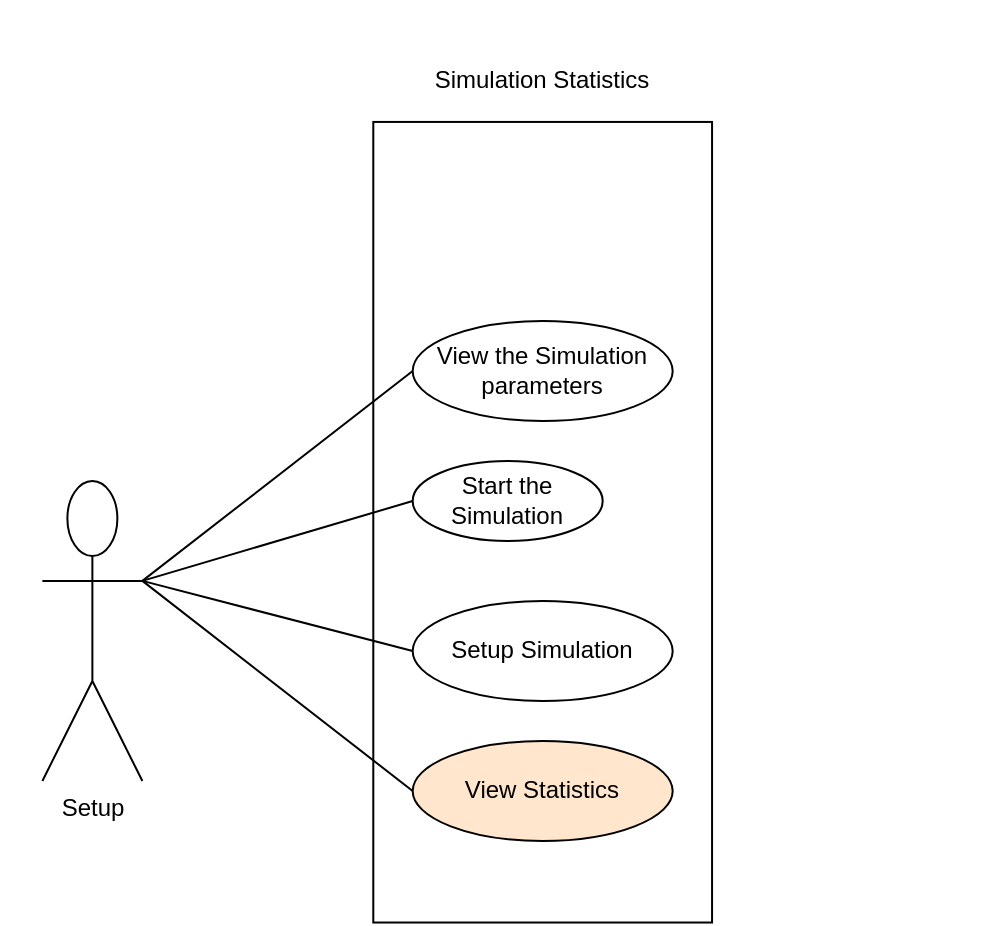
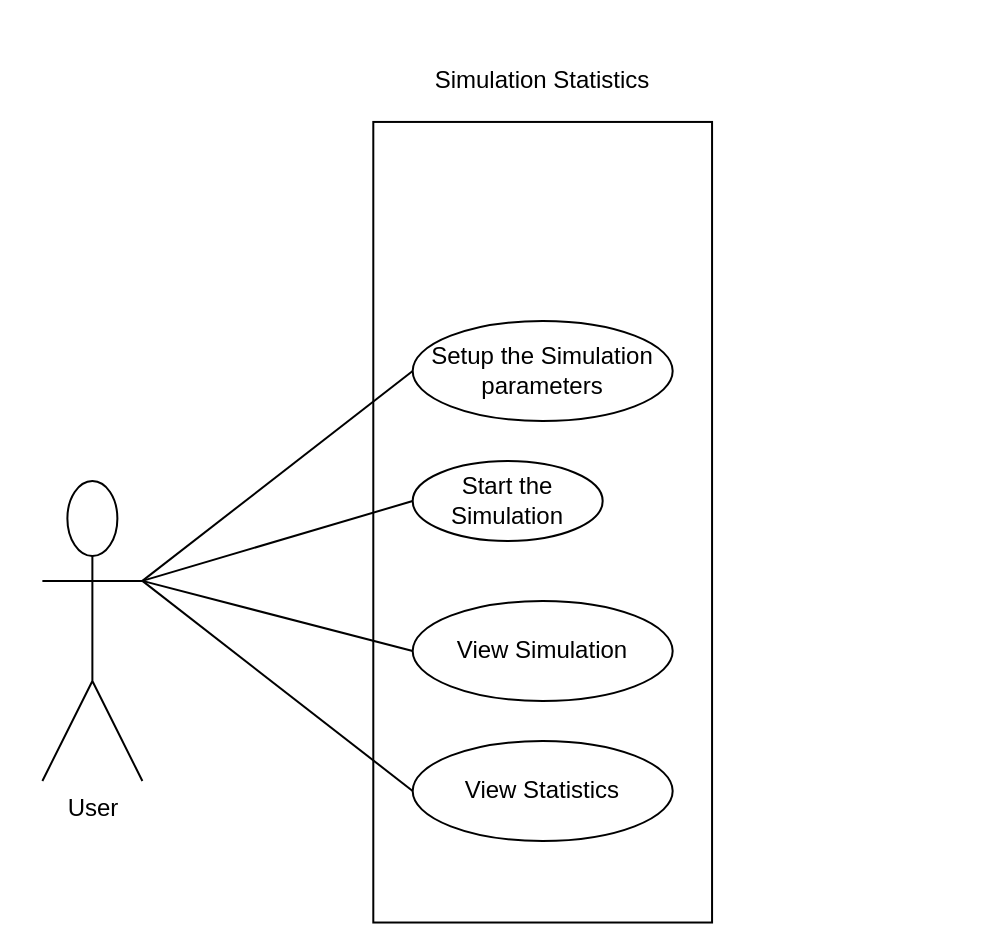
node "View the Simulation parameters": label "View the Simulation parameters" -> "Setup the Simulation parameters"
node "Setup Simulation": label "Setup Simulation" -> "View Simulation"
node "View Statistics": fillcolor #ffe6cc -> #ffffff
node "Setup": label "Setup" -> "User"
